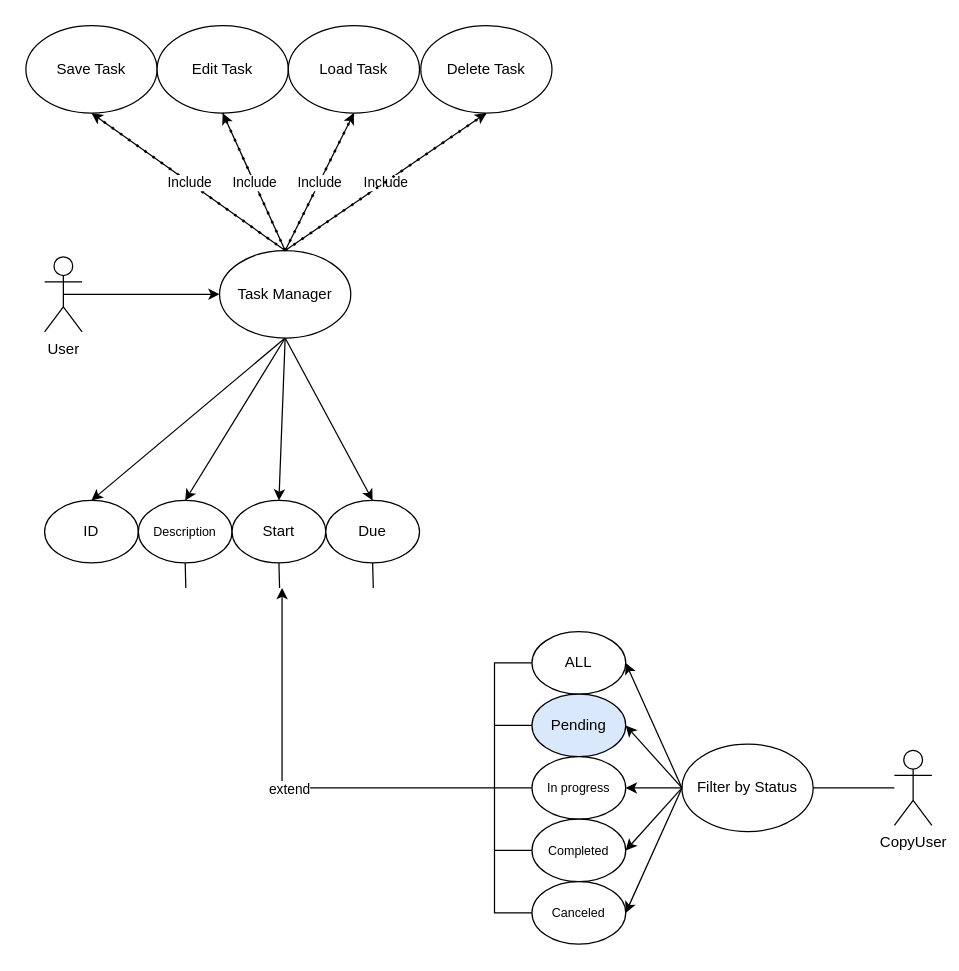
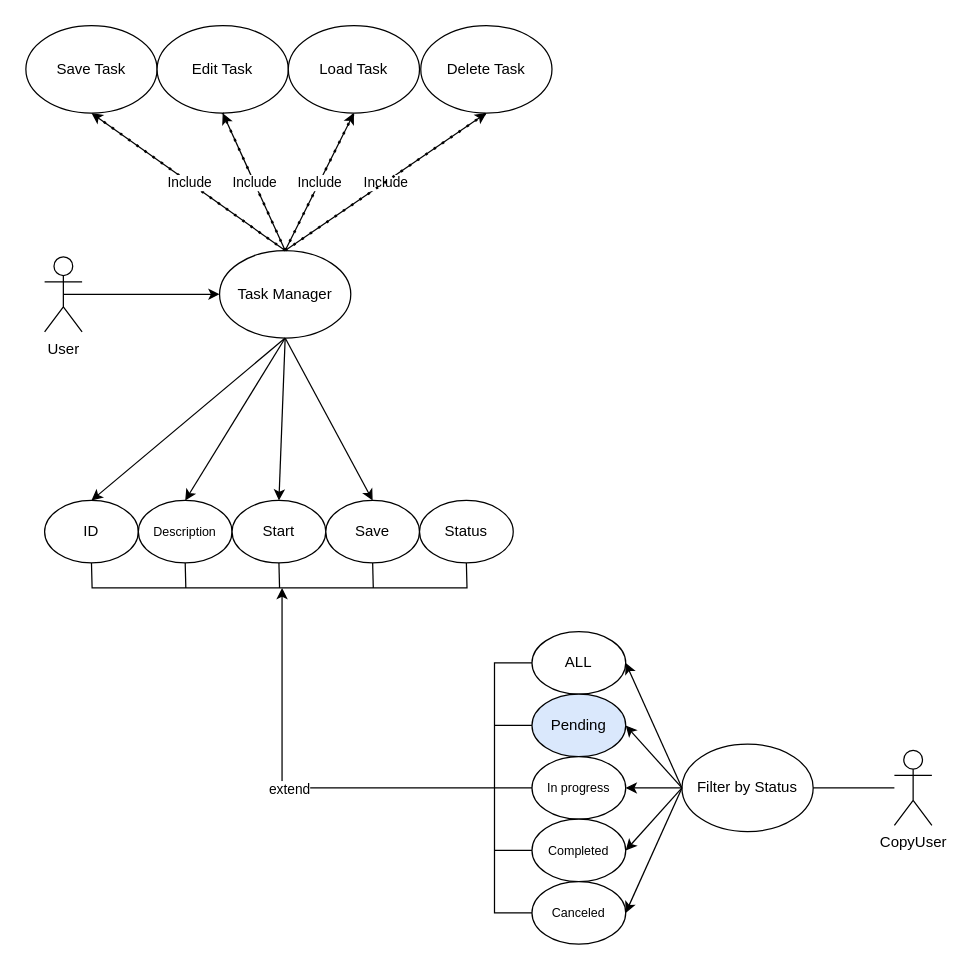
node "Due": label "Due" -> "Save"
node "Status": added
edge "ID" -- "Status": added
